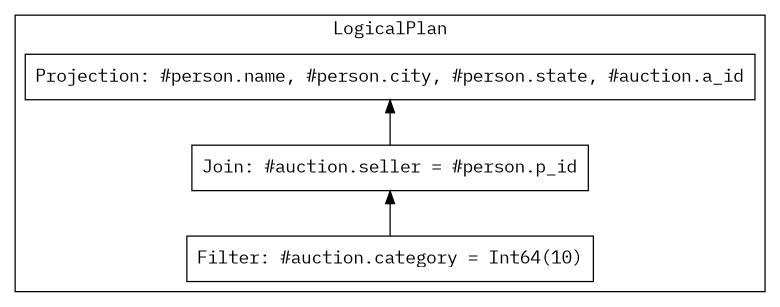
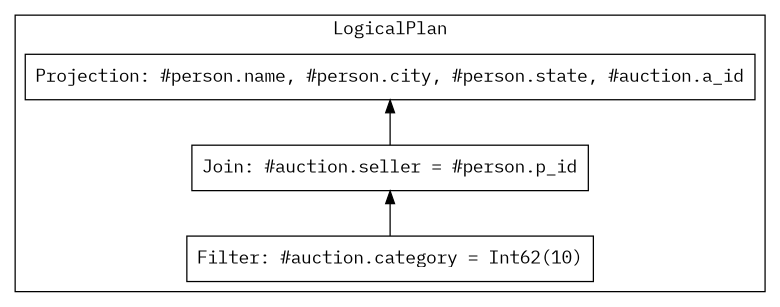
node "Filter: #auction.category = Int64(10)": label "Filter: #auction.category = Int64(10)" -> "Filter: #auction.category = Int62(10)"
